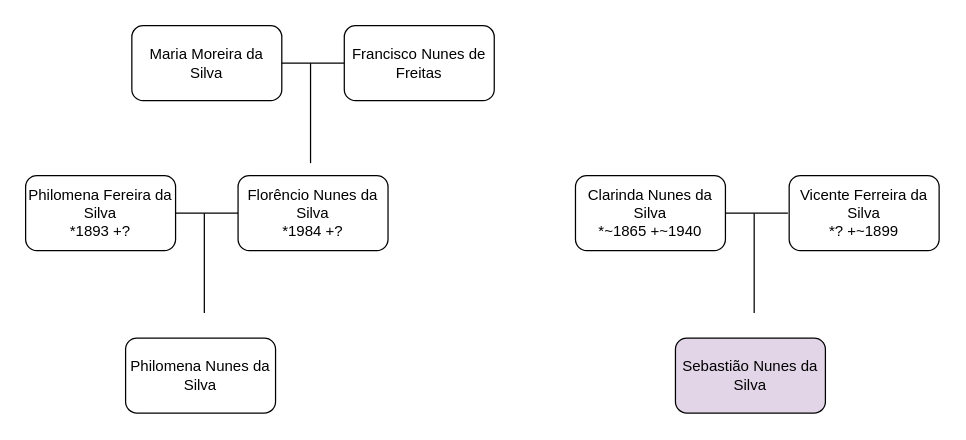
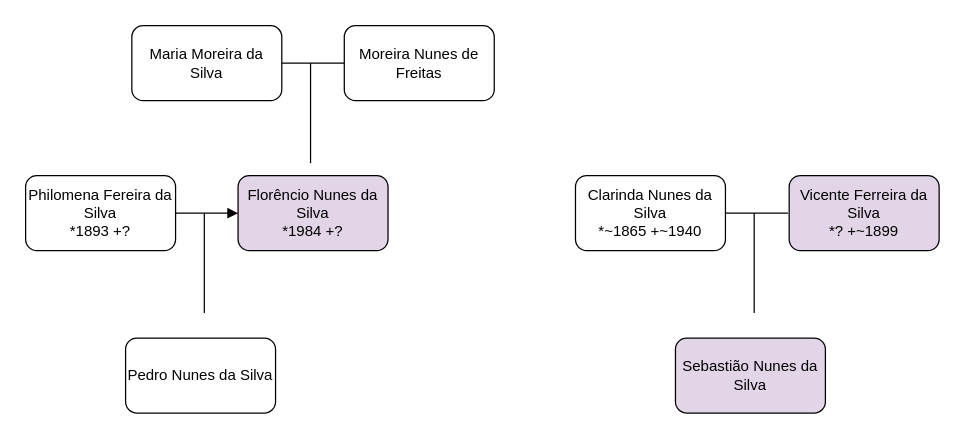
node "Francisco Nunes de Freitas": label "Francisco Nunes de Freitas" -> "Moreira Nunes de Freitas"
edge "Philomena Fereira da Silva *1893 +?" -- "Florêncio Nunes da Silva *1984 +?": arrowhead none -> block
node "Florêncio Nunes da Silva *1984 +?": fillcolor #ffffff -> #e1d5e7
node "Vicente Ferreira da Silva *? +~1899": fillcolor #ffffff -> #e1d5e7
node "Philomena Nunes da Silva": label "Philomena Nunes da Silva" -> "Pedro Nunes da Silva"
